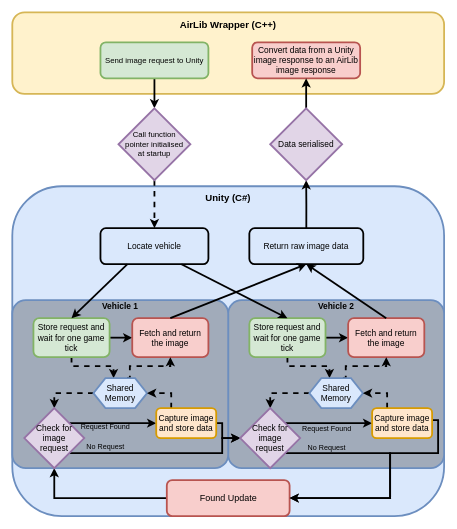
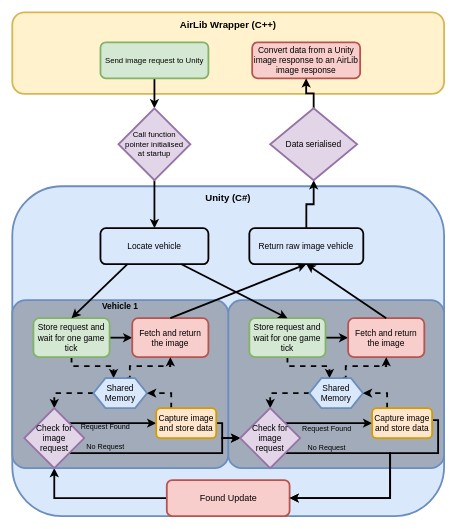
node "Data serialised": size 72x72 -> 87x72
edge "Call function pointer initialised at startup" -> "Locate vehicle": style dashed -> solid
node "Return raw image data": label "Return raw image data" -> "Return raw image vehicle"
node "Vehicle 2": removed
